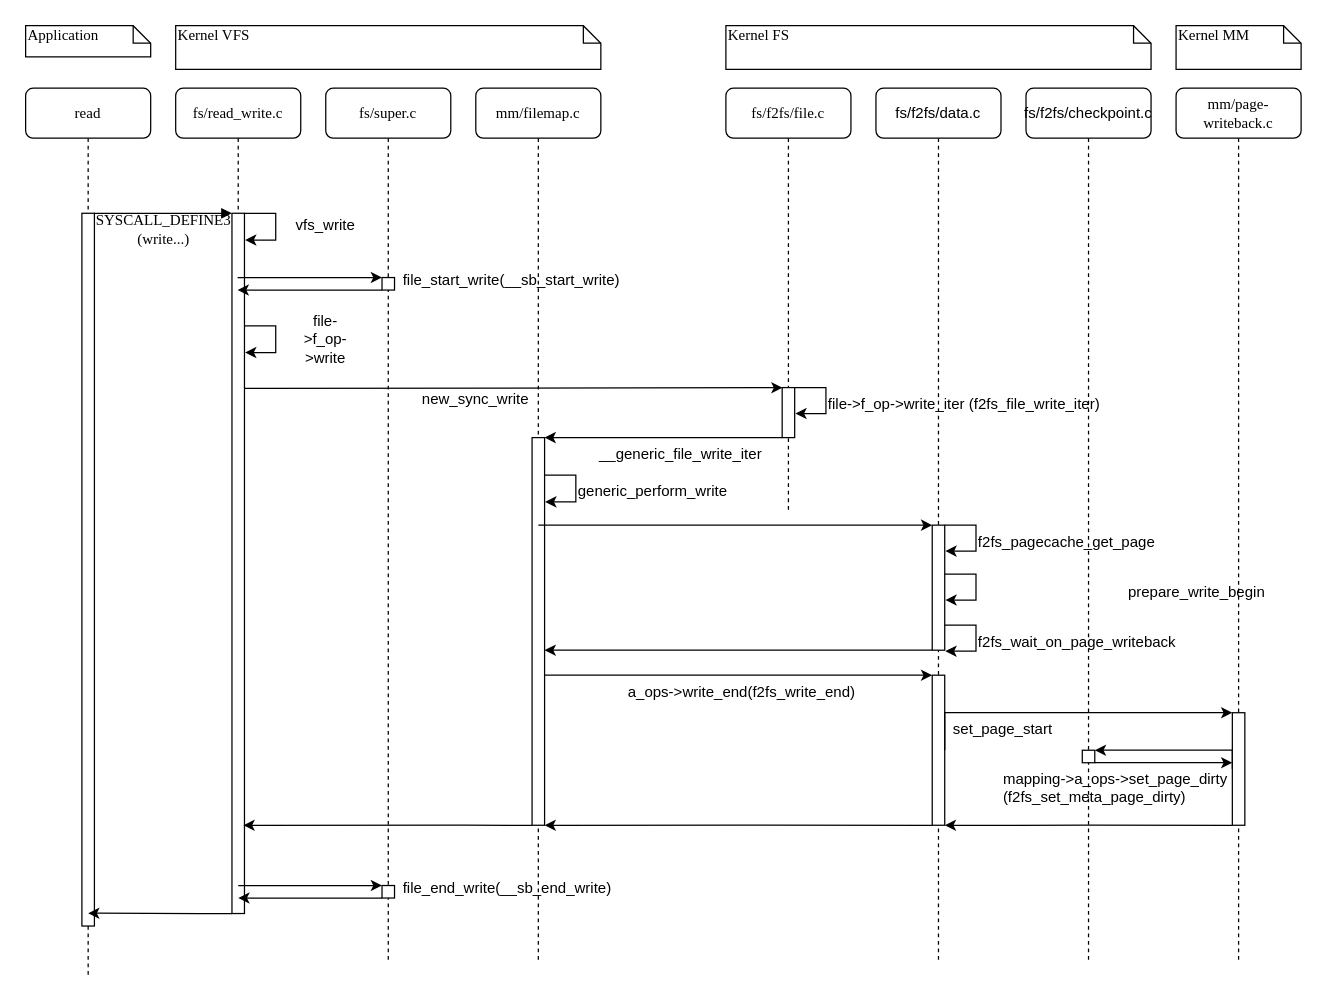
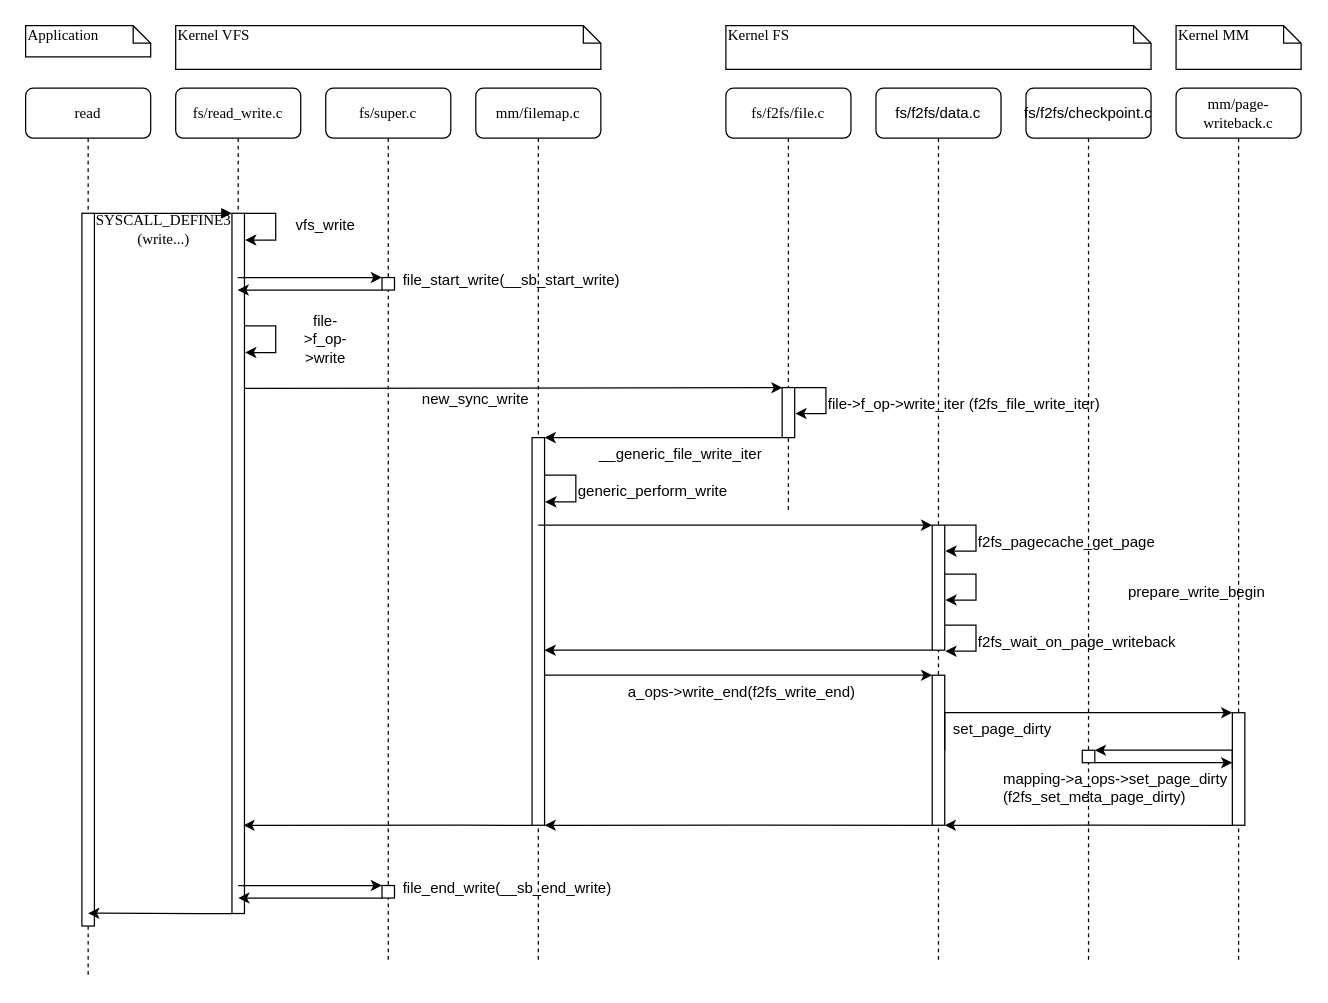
node "set_page_start": label "set_page_start" -> "set_page_dirty"
